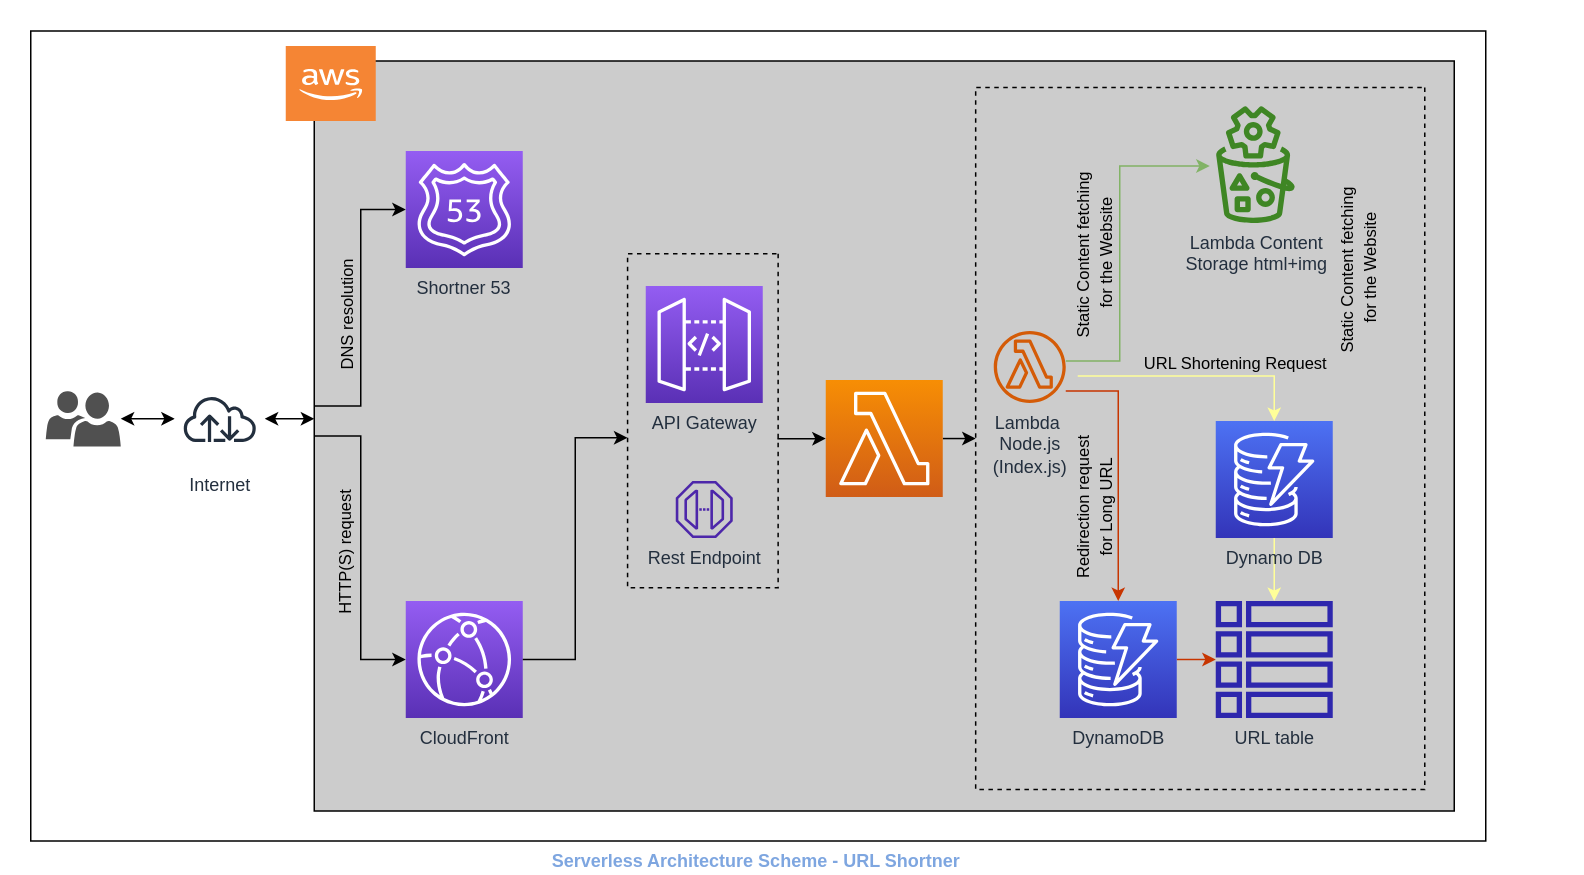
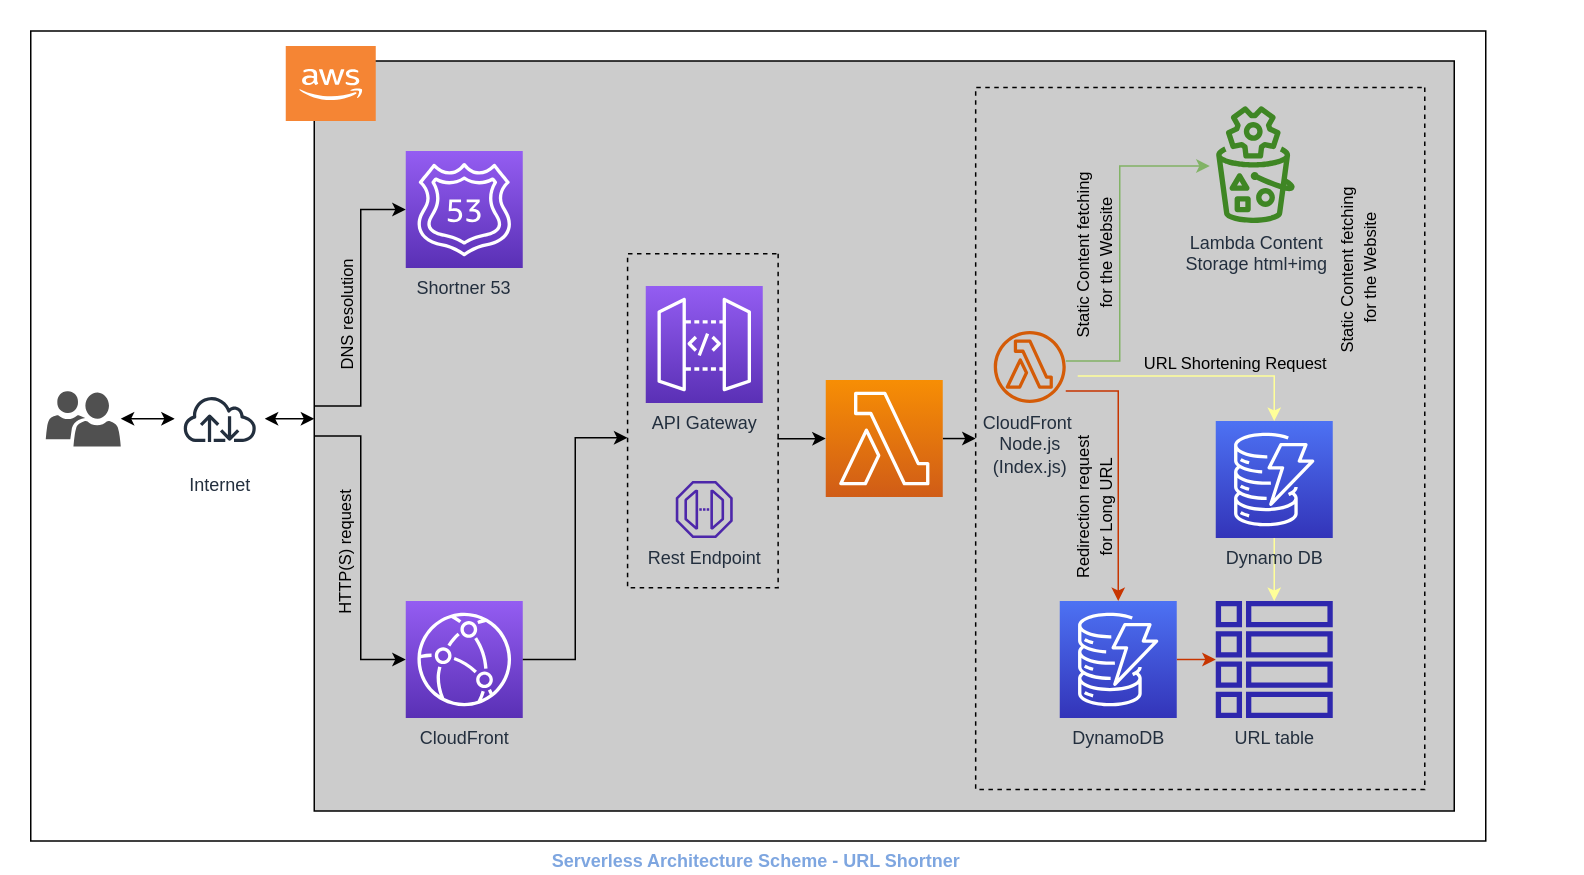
node "Lambda Node.js (Index.js)": label "Lambda Node.js (Index.js)" -> "CloudFront Node.js (Index.js)"
